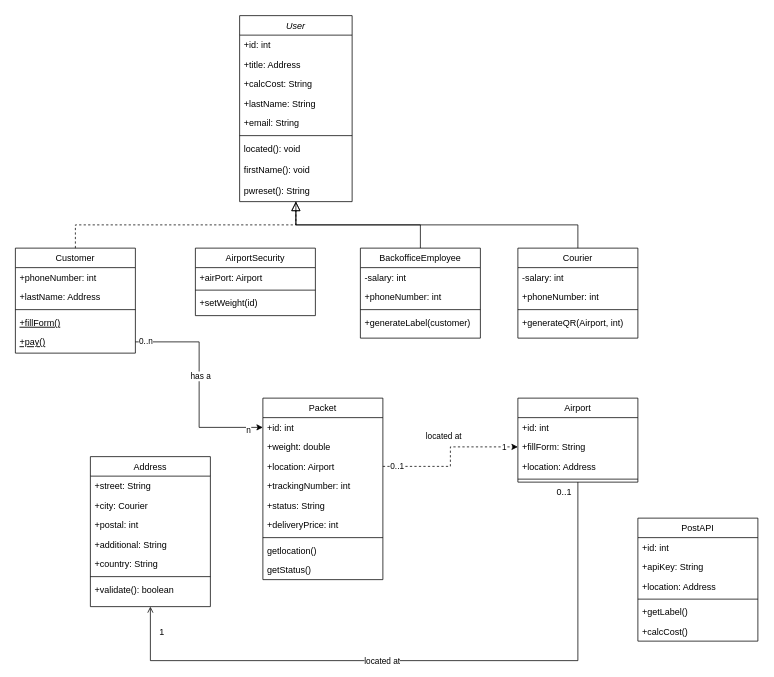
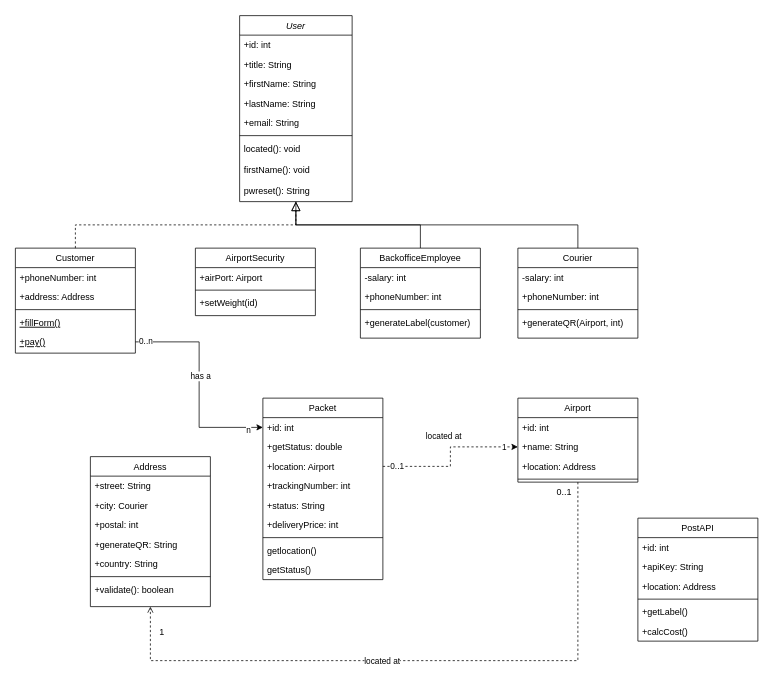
node "+title: Address": label "+title: Address" -> "+title: String"
node "+calcCost: String": label "+calcCost: String" -> "+firstName: String"
node "+lastName: Address": label "+lastName: Address" -> "+address: Address"
node "+weight: double": label "+weight: double" -> "+getStatus: double"
node "+fillForm: String": label "+fillForm: String" -> "+name: String"
node "+additional: String": label "+additional: String" -> "+generateQR: String"
edge "Airport" -> "Address": style solid -> dashed
